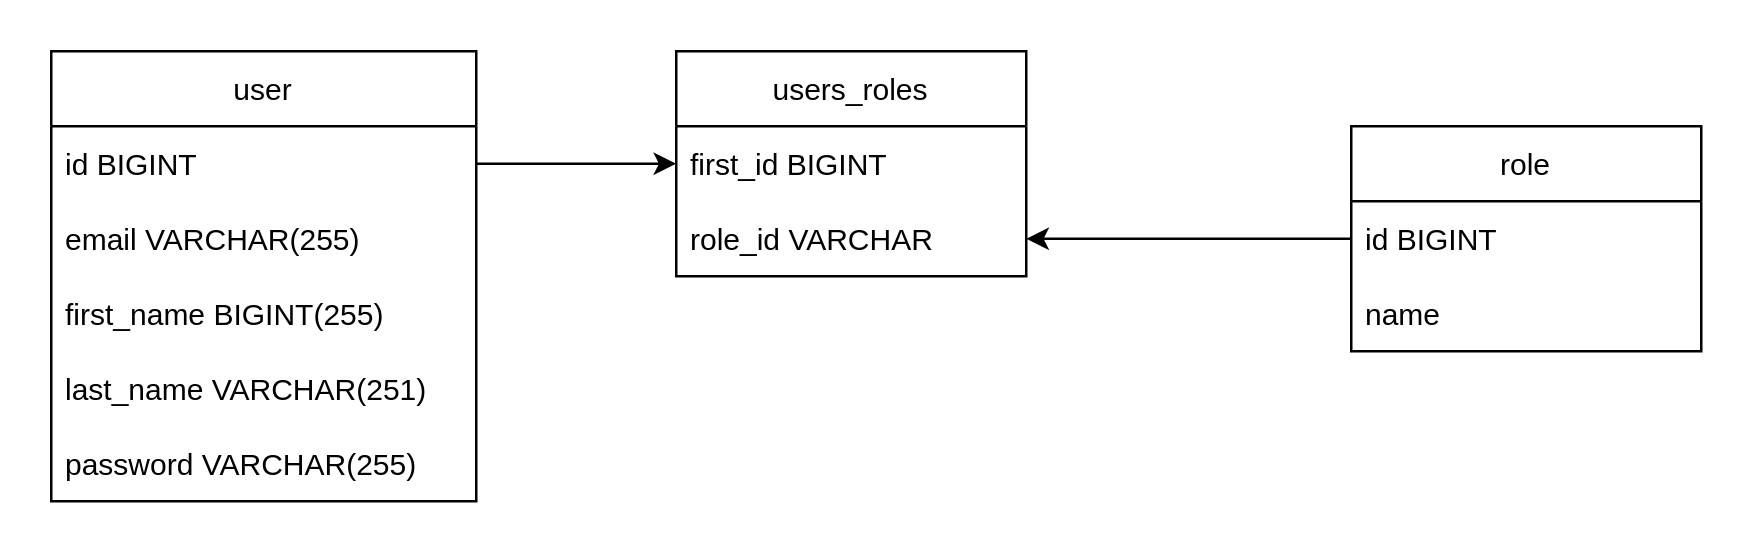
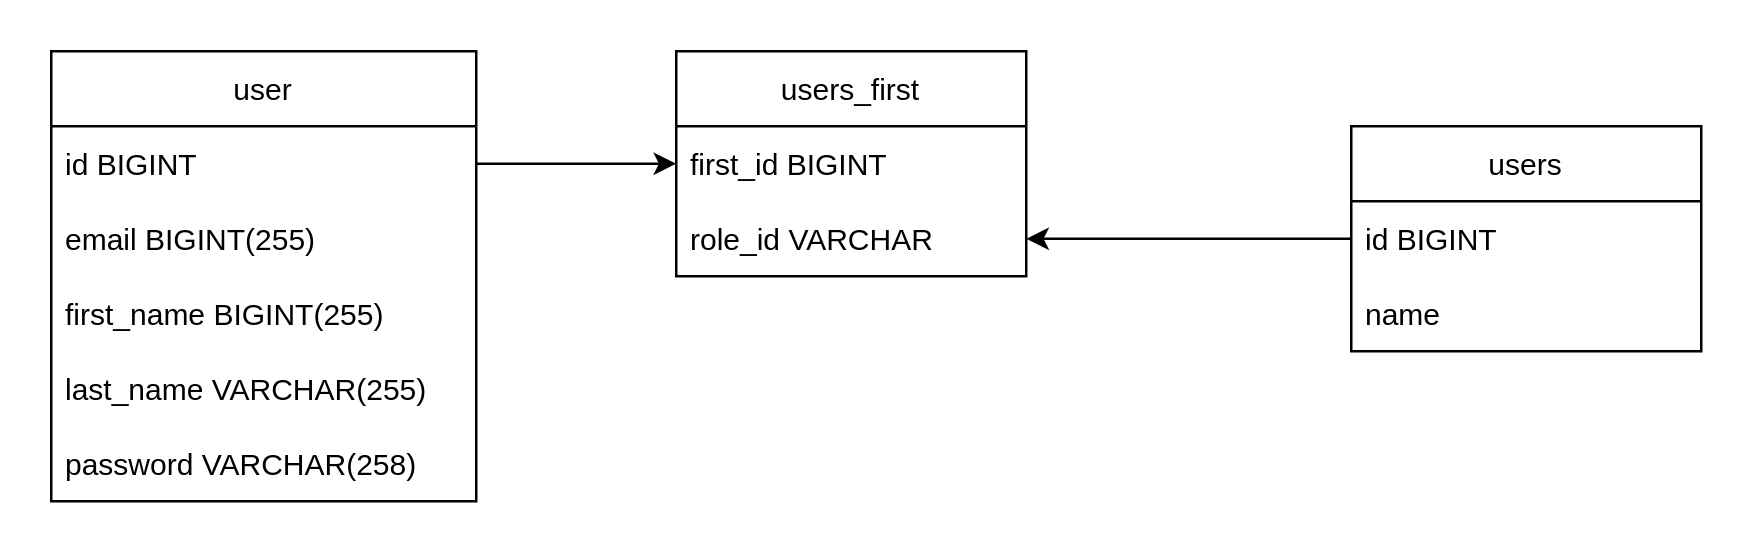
node "users_roles": label "users_roles" -> "users_first"
node "role": label "role" -> "users"
node "email VARCHAR(255)": label "email VARCHAR(255)" -> "email BIGINT(255)"
node "last_name VARCHAR(251)": label "last_name VARCHAR(251)" -> "last_name VARCHAR(255)"
node "password VARCHAR(255)": label "password VARCHAR(255)" -> "password VARCHAR(258)"
